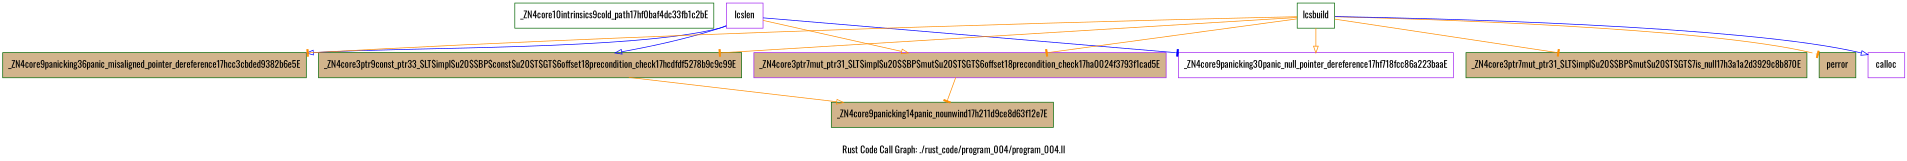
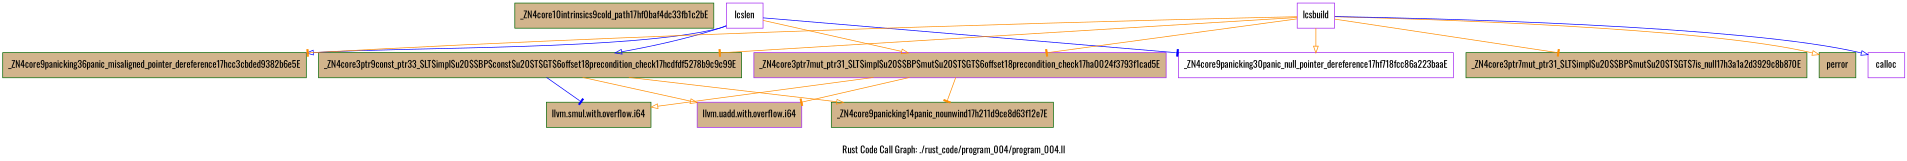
node "_ZN4core10intrinsics9cold_path17hf0baf4dc33fb1c2bE": fillcolor white -> tan
node "lcsbuild": color darkgreen -> purple
edge "lcsbuild" -> "perror": arrowhead tee -> onormal
node "llvm.smul.with.overflow.i64": added
node "llvm.uadd.with.overflow.i64": added
